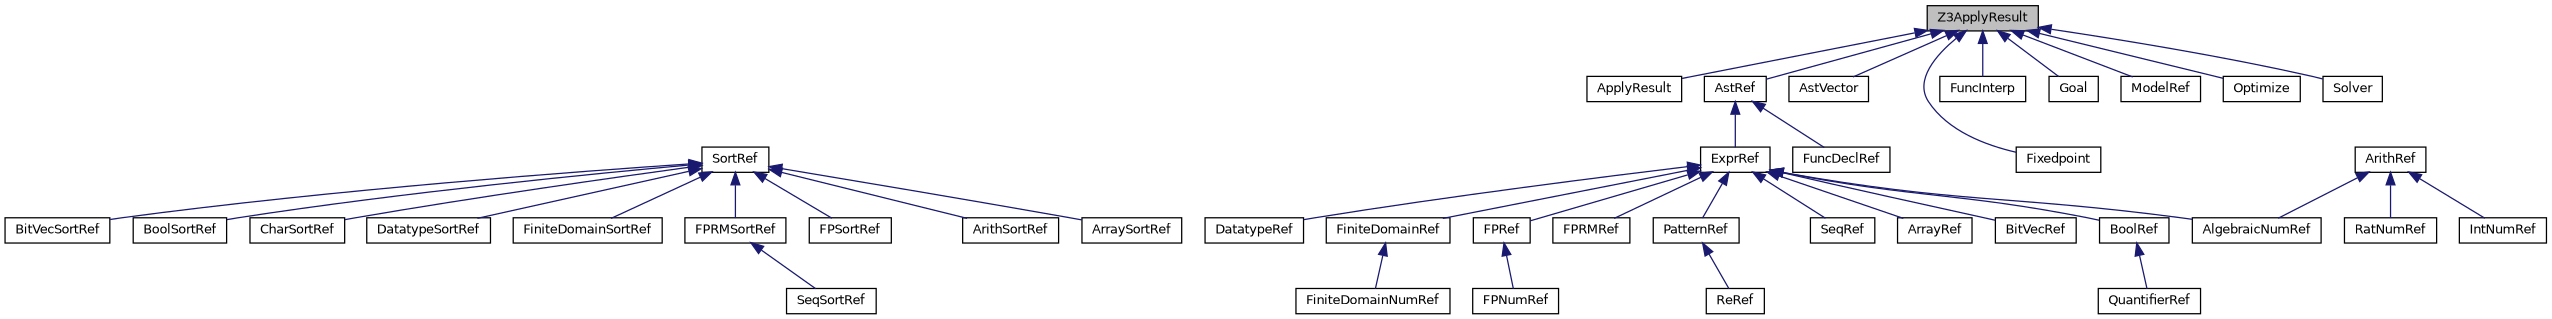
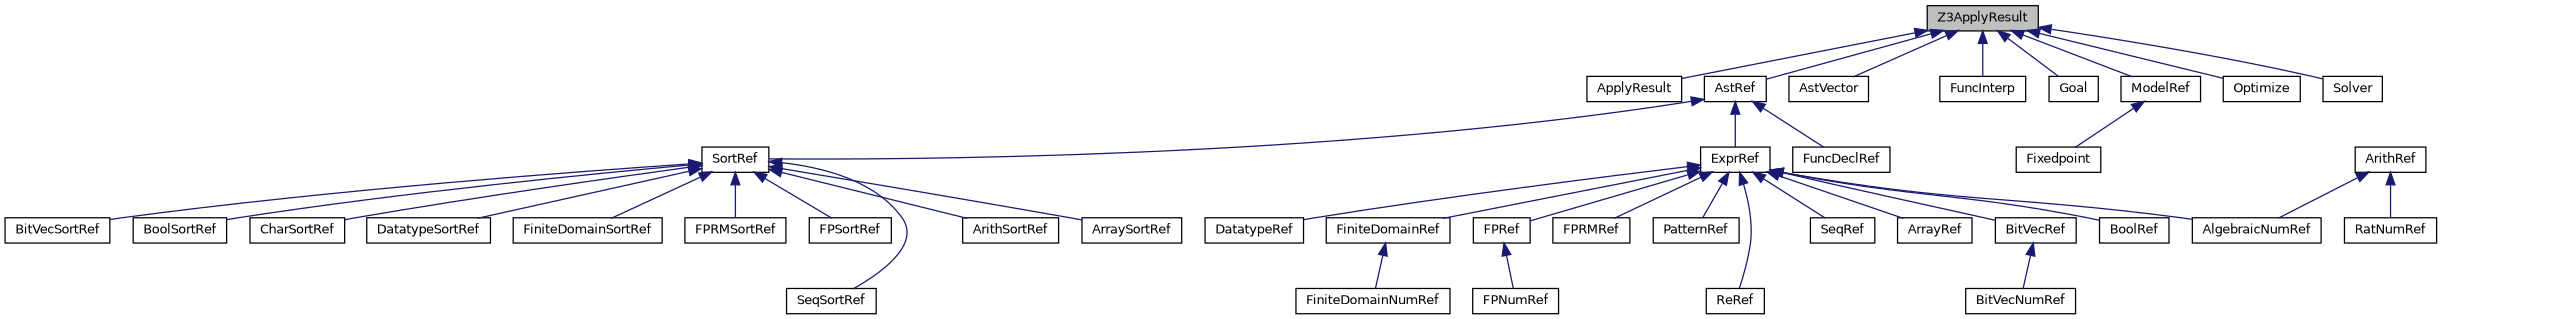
edge "Fixedpoint" -> "Z3ApplyResult": now "Fixedpoint" -> "ModelRef"
edge "SortRef" -> "AstRef": added
node "IntNumRef": removed
edge "SeqSortRef" -> "FPRMSortRef": now "SeqSortRef" -> "SortRef"
edge "ReRef" -> "PatternRef": now "ReRef" -> "ExprRef"
node "BitVecNumRef": added
node "QuantifierRef": removed
